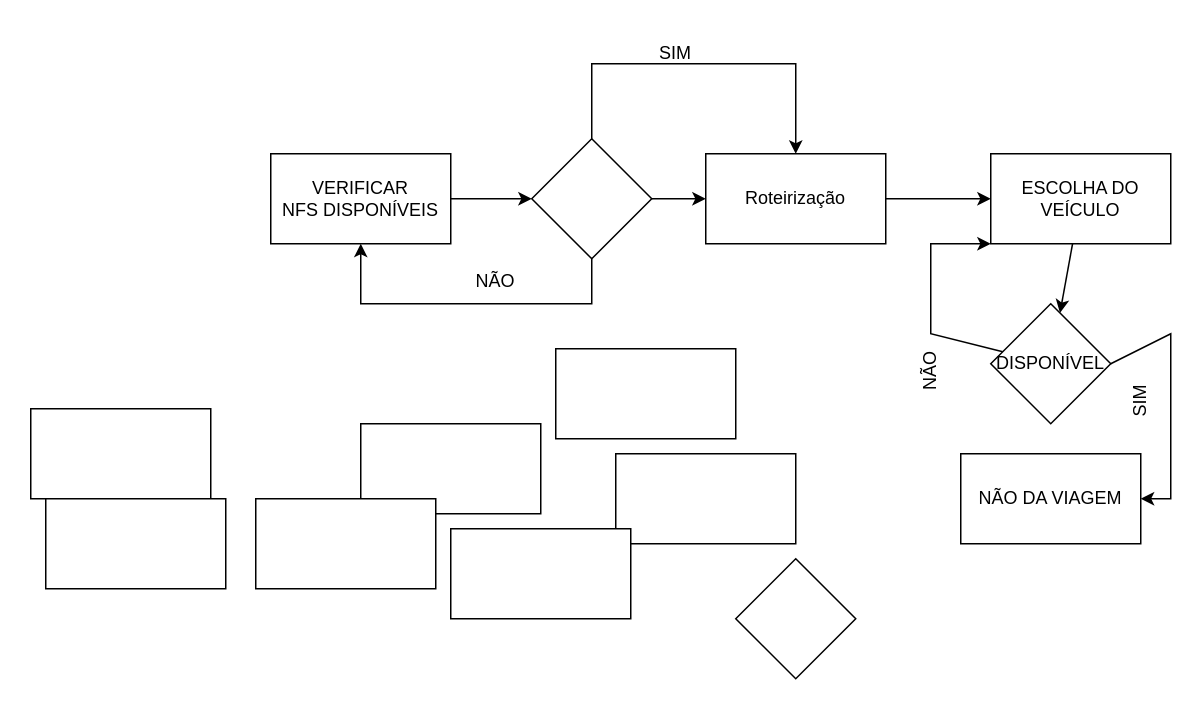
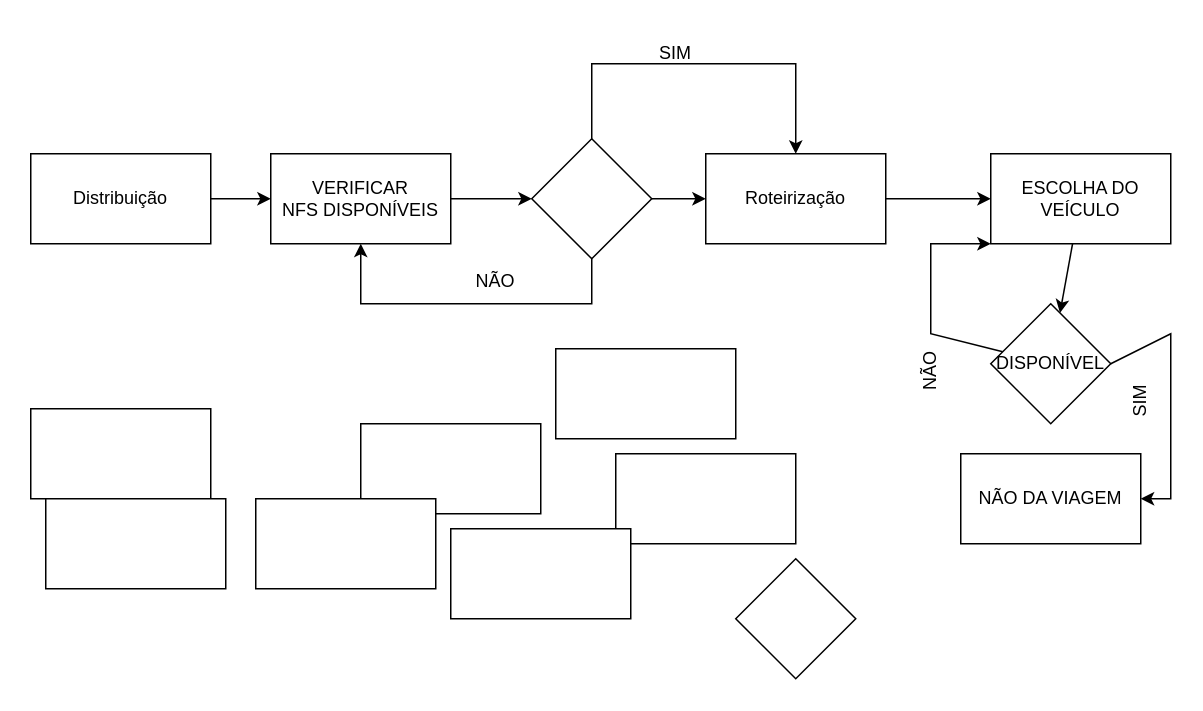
node "Distribuição": added
edge "Distribuição" -> "VERIFICAR NFS DISPONÍVEIS": added
